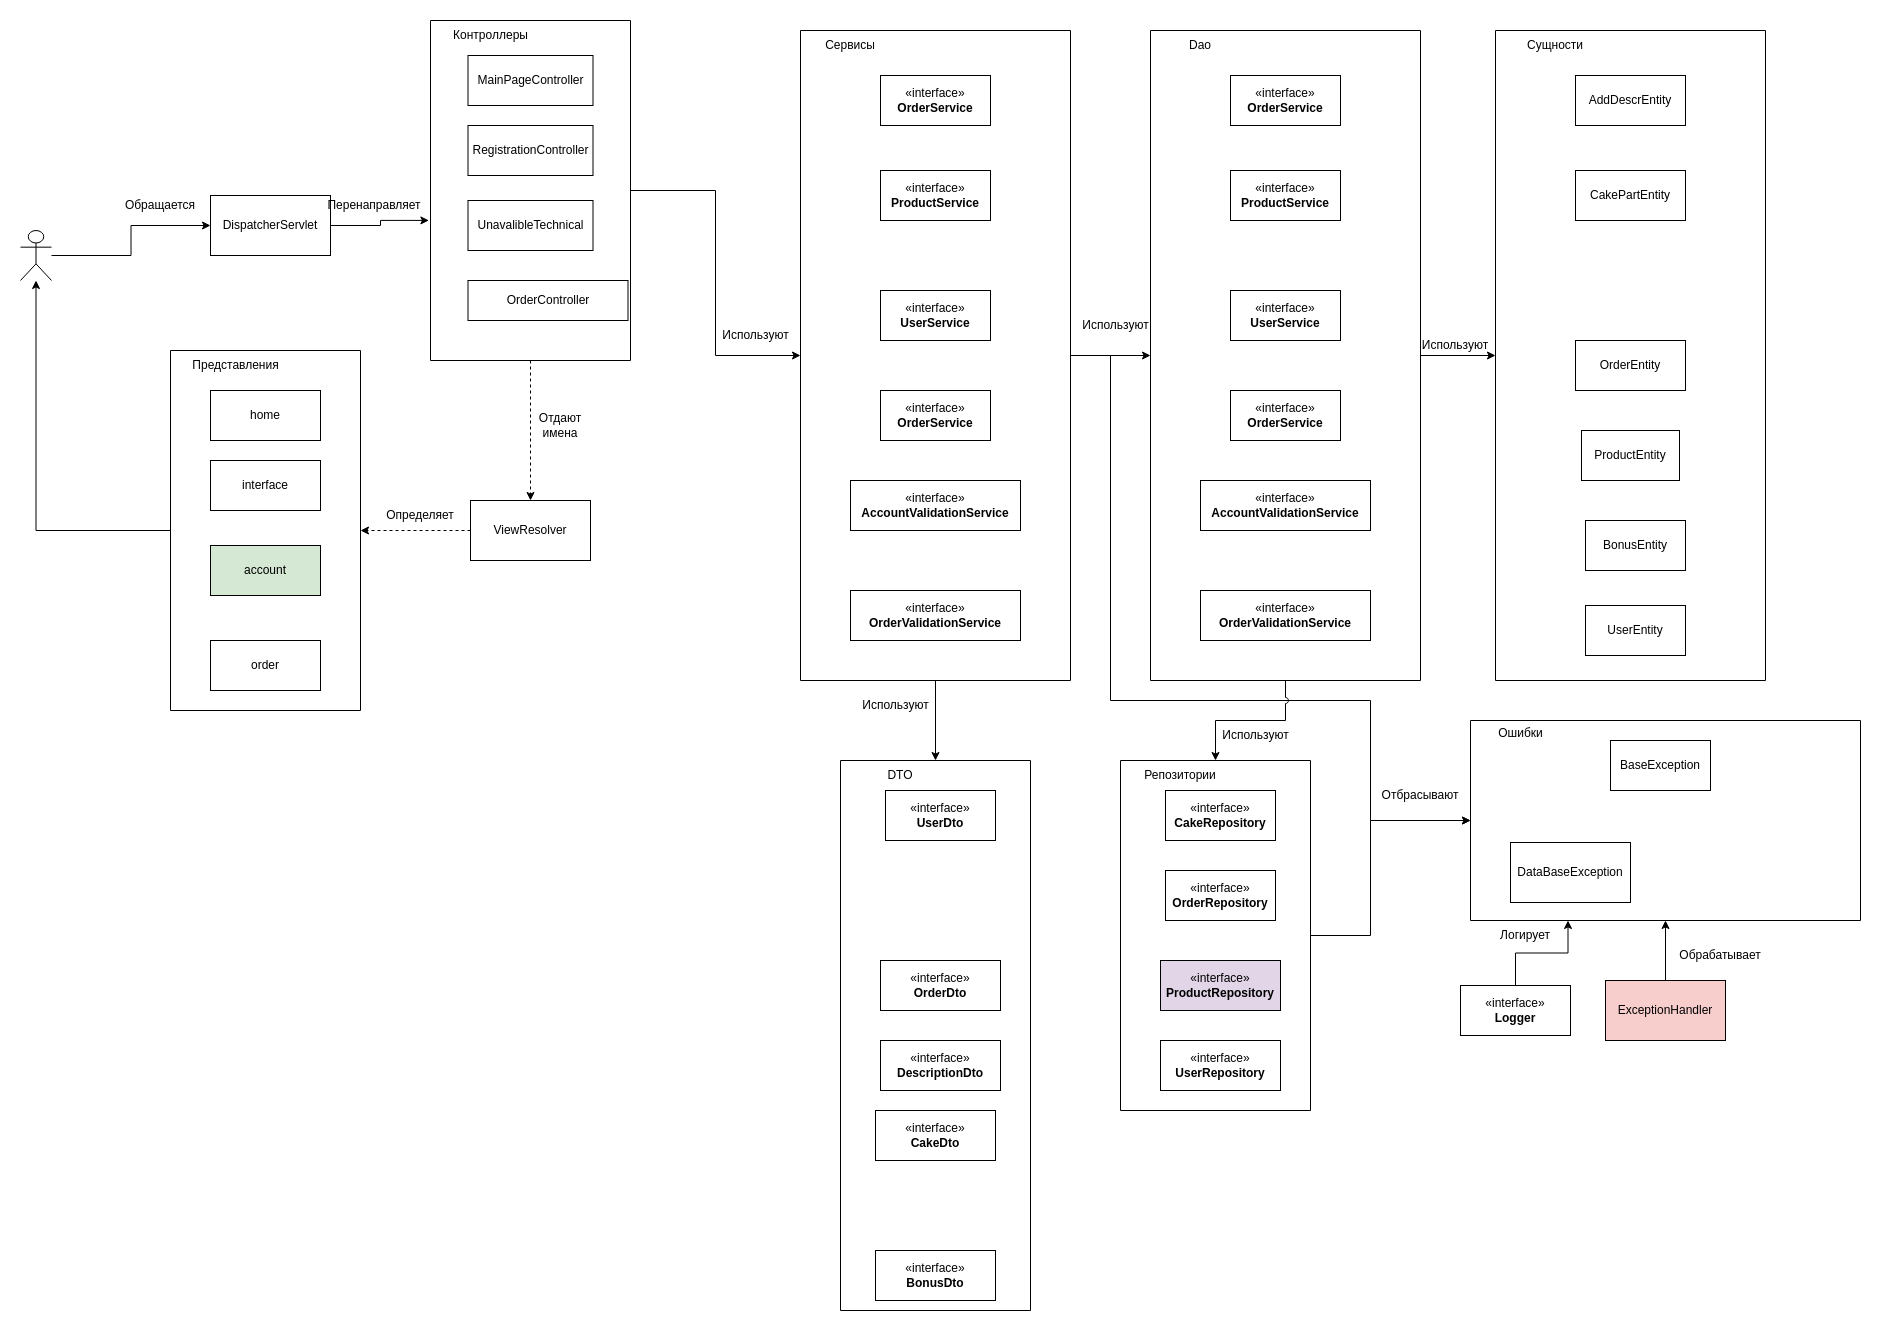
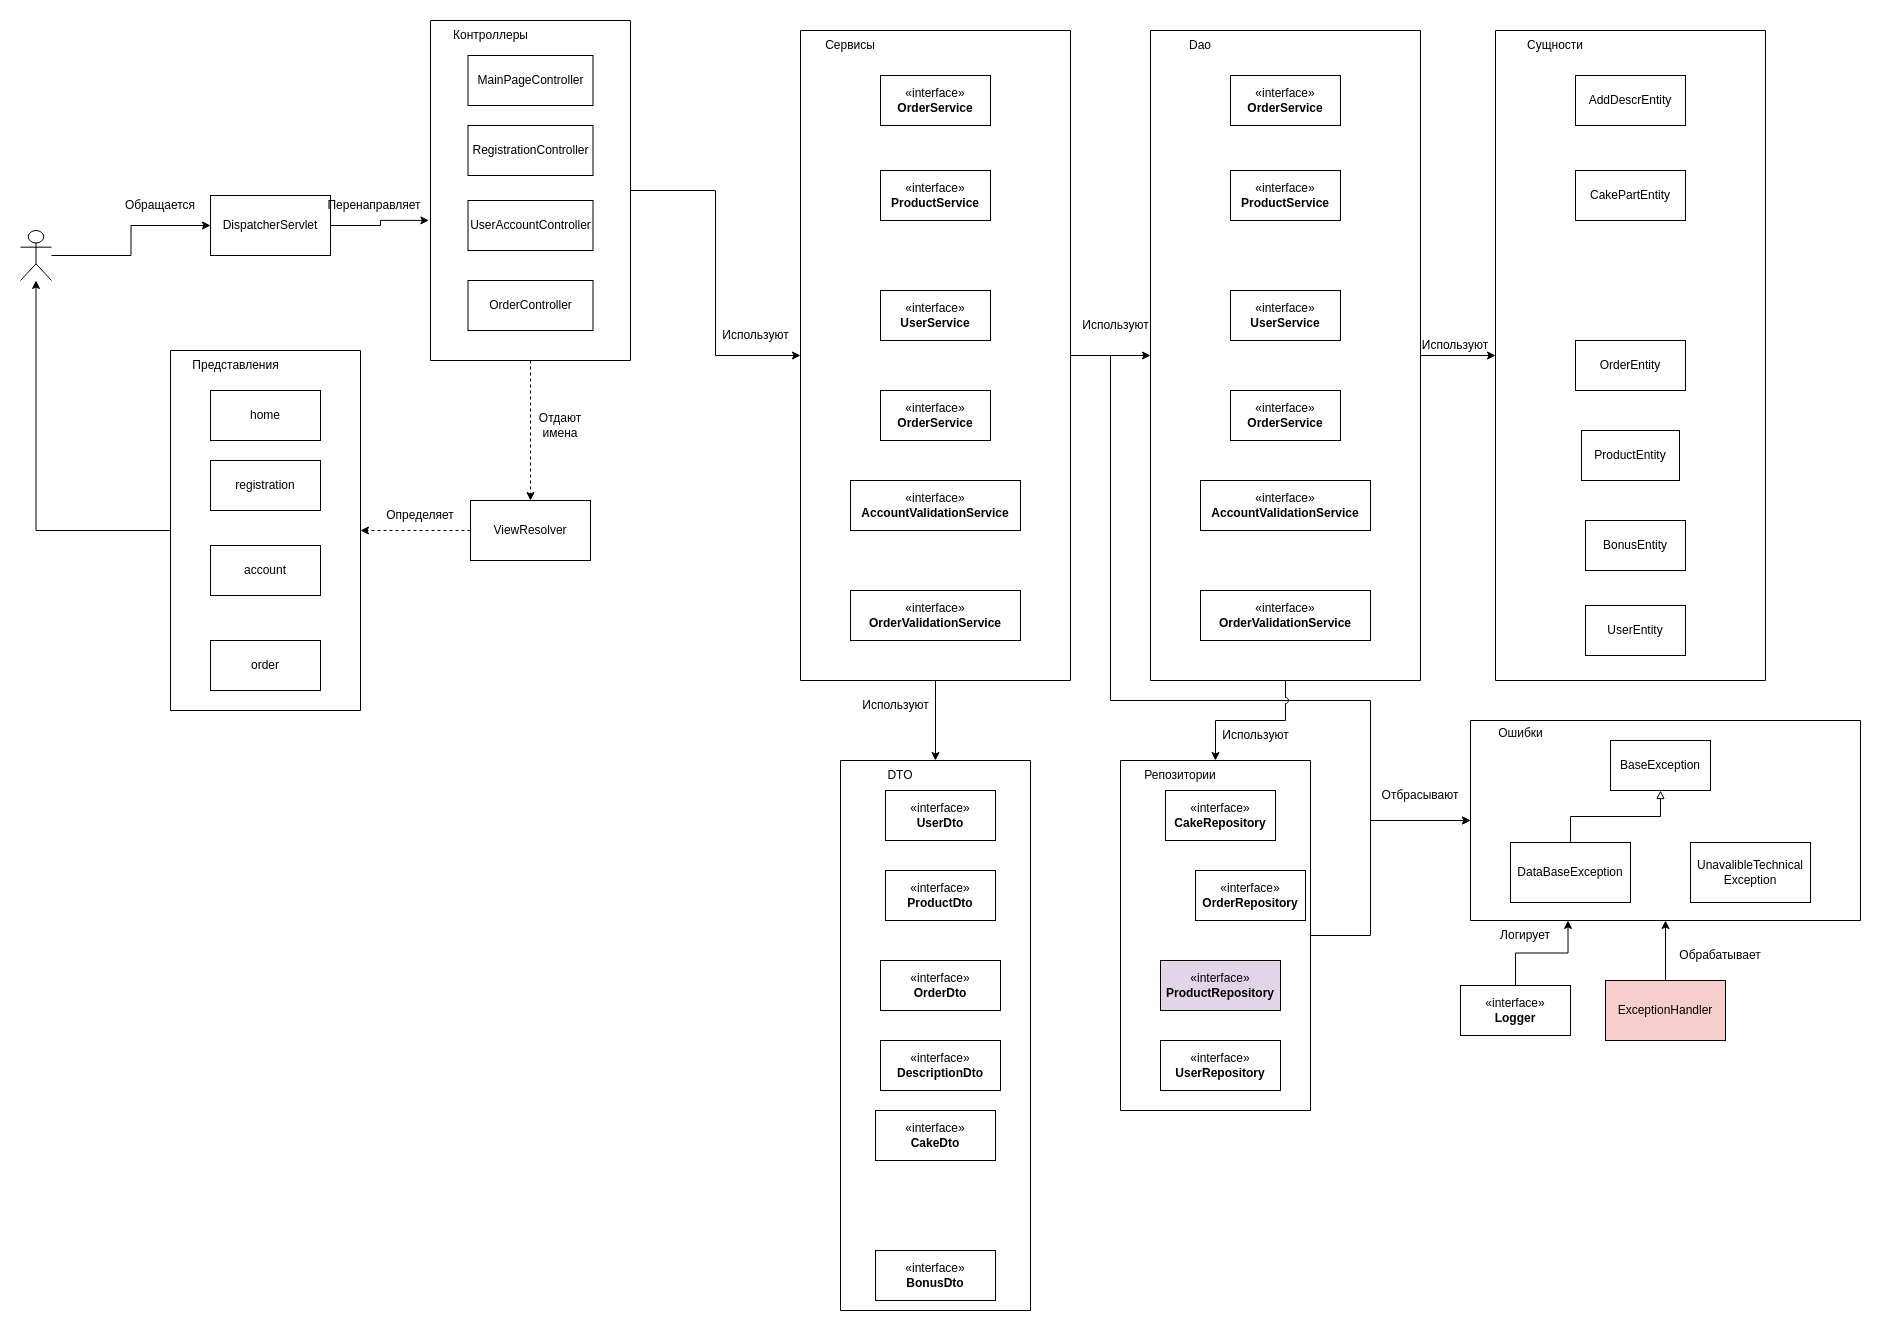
node "UnavalibleTechnical": label "UnavalibleTechnical" -> "UserAccountController"
node "OrderController": size 160x40 -> 125x50
node "interface": label "interface" -> "registration"
node "account": fillcolor #d5e8d4 -> #ffffff
edge "DataBaseException" -> "BaseException": added
node "UnavalibleTechnical Exception": added
node "«interface» ProductDto": added
node "«interface» OrderRepository": moved (1221, 896) -> (1251, 896)
